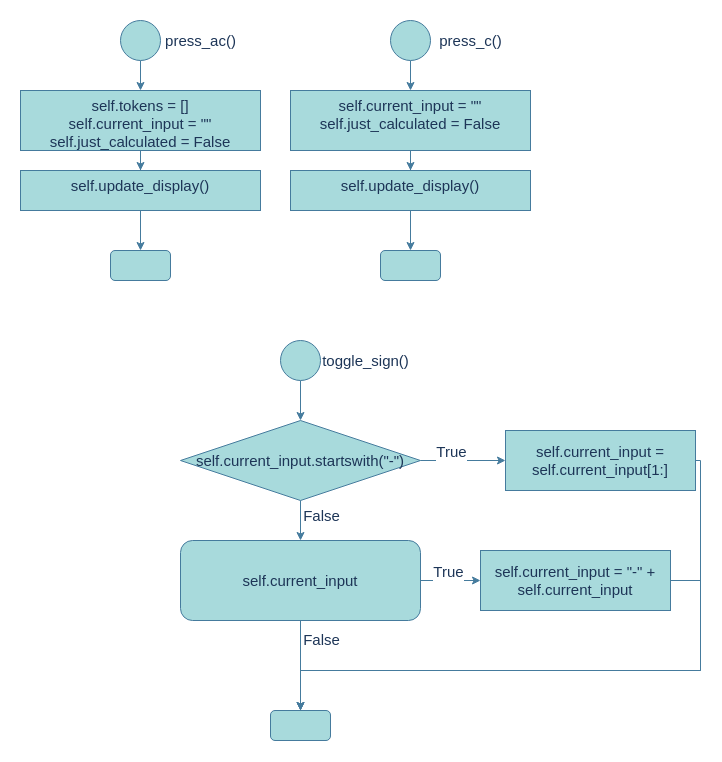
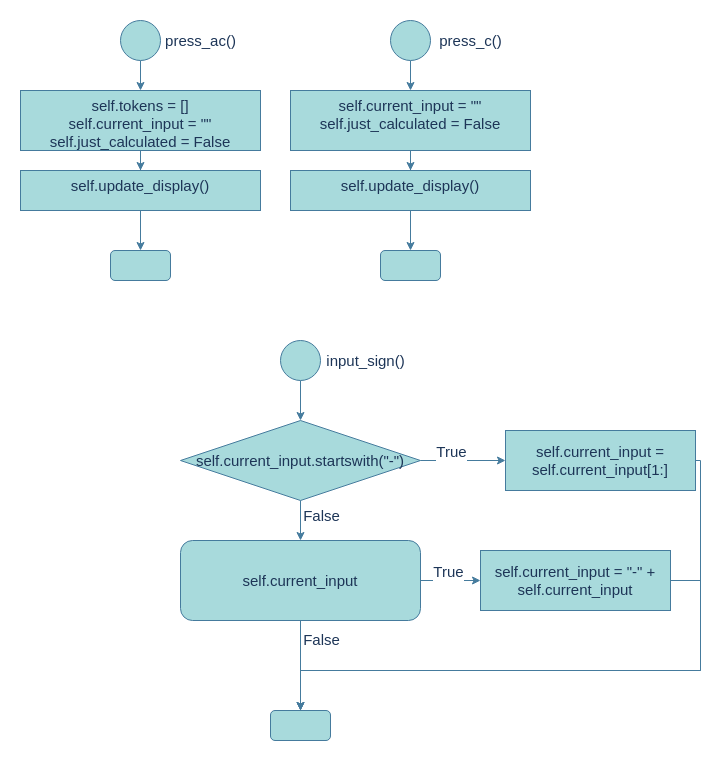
node "toggle_sign()": label "toggle_sign()" -> "input_sign()"
